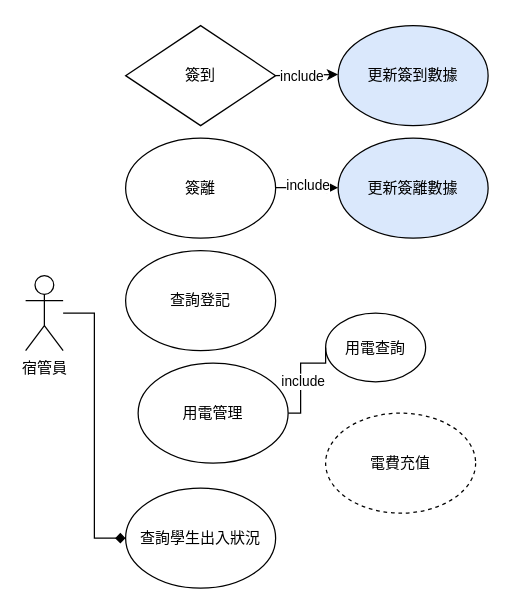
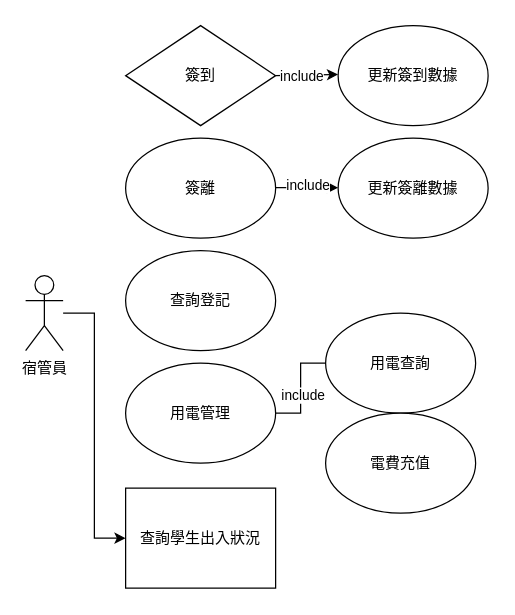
node "更新簽到數據": fillcolor #dae8fc -> #ffffff
node "更新簽離數據": fillcolor #dae8fc -> #ffffff
node "用電查詢": size 100x69 -> 150x100
node "用電管理": moved (213, 413) -> (201, 413)
node "電費充值": style dashed -> solid
edge "宿管員" -> "查詢學生出入狀況": arrowhead diamond -> classic
node "查詢學生出入狀況": shape ellipse -> rectangle
